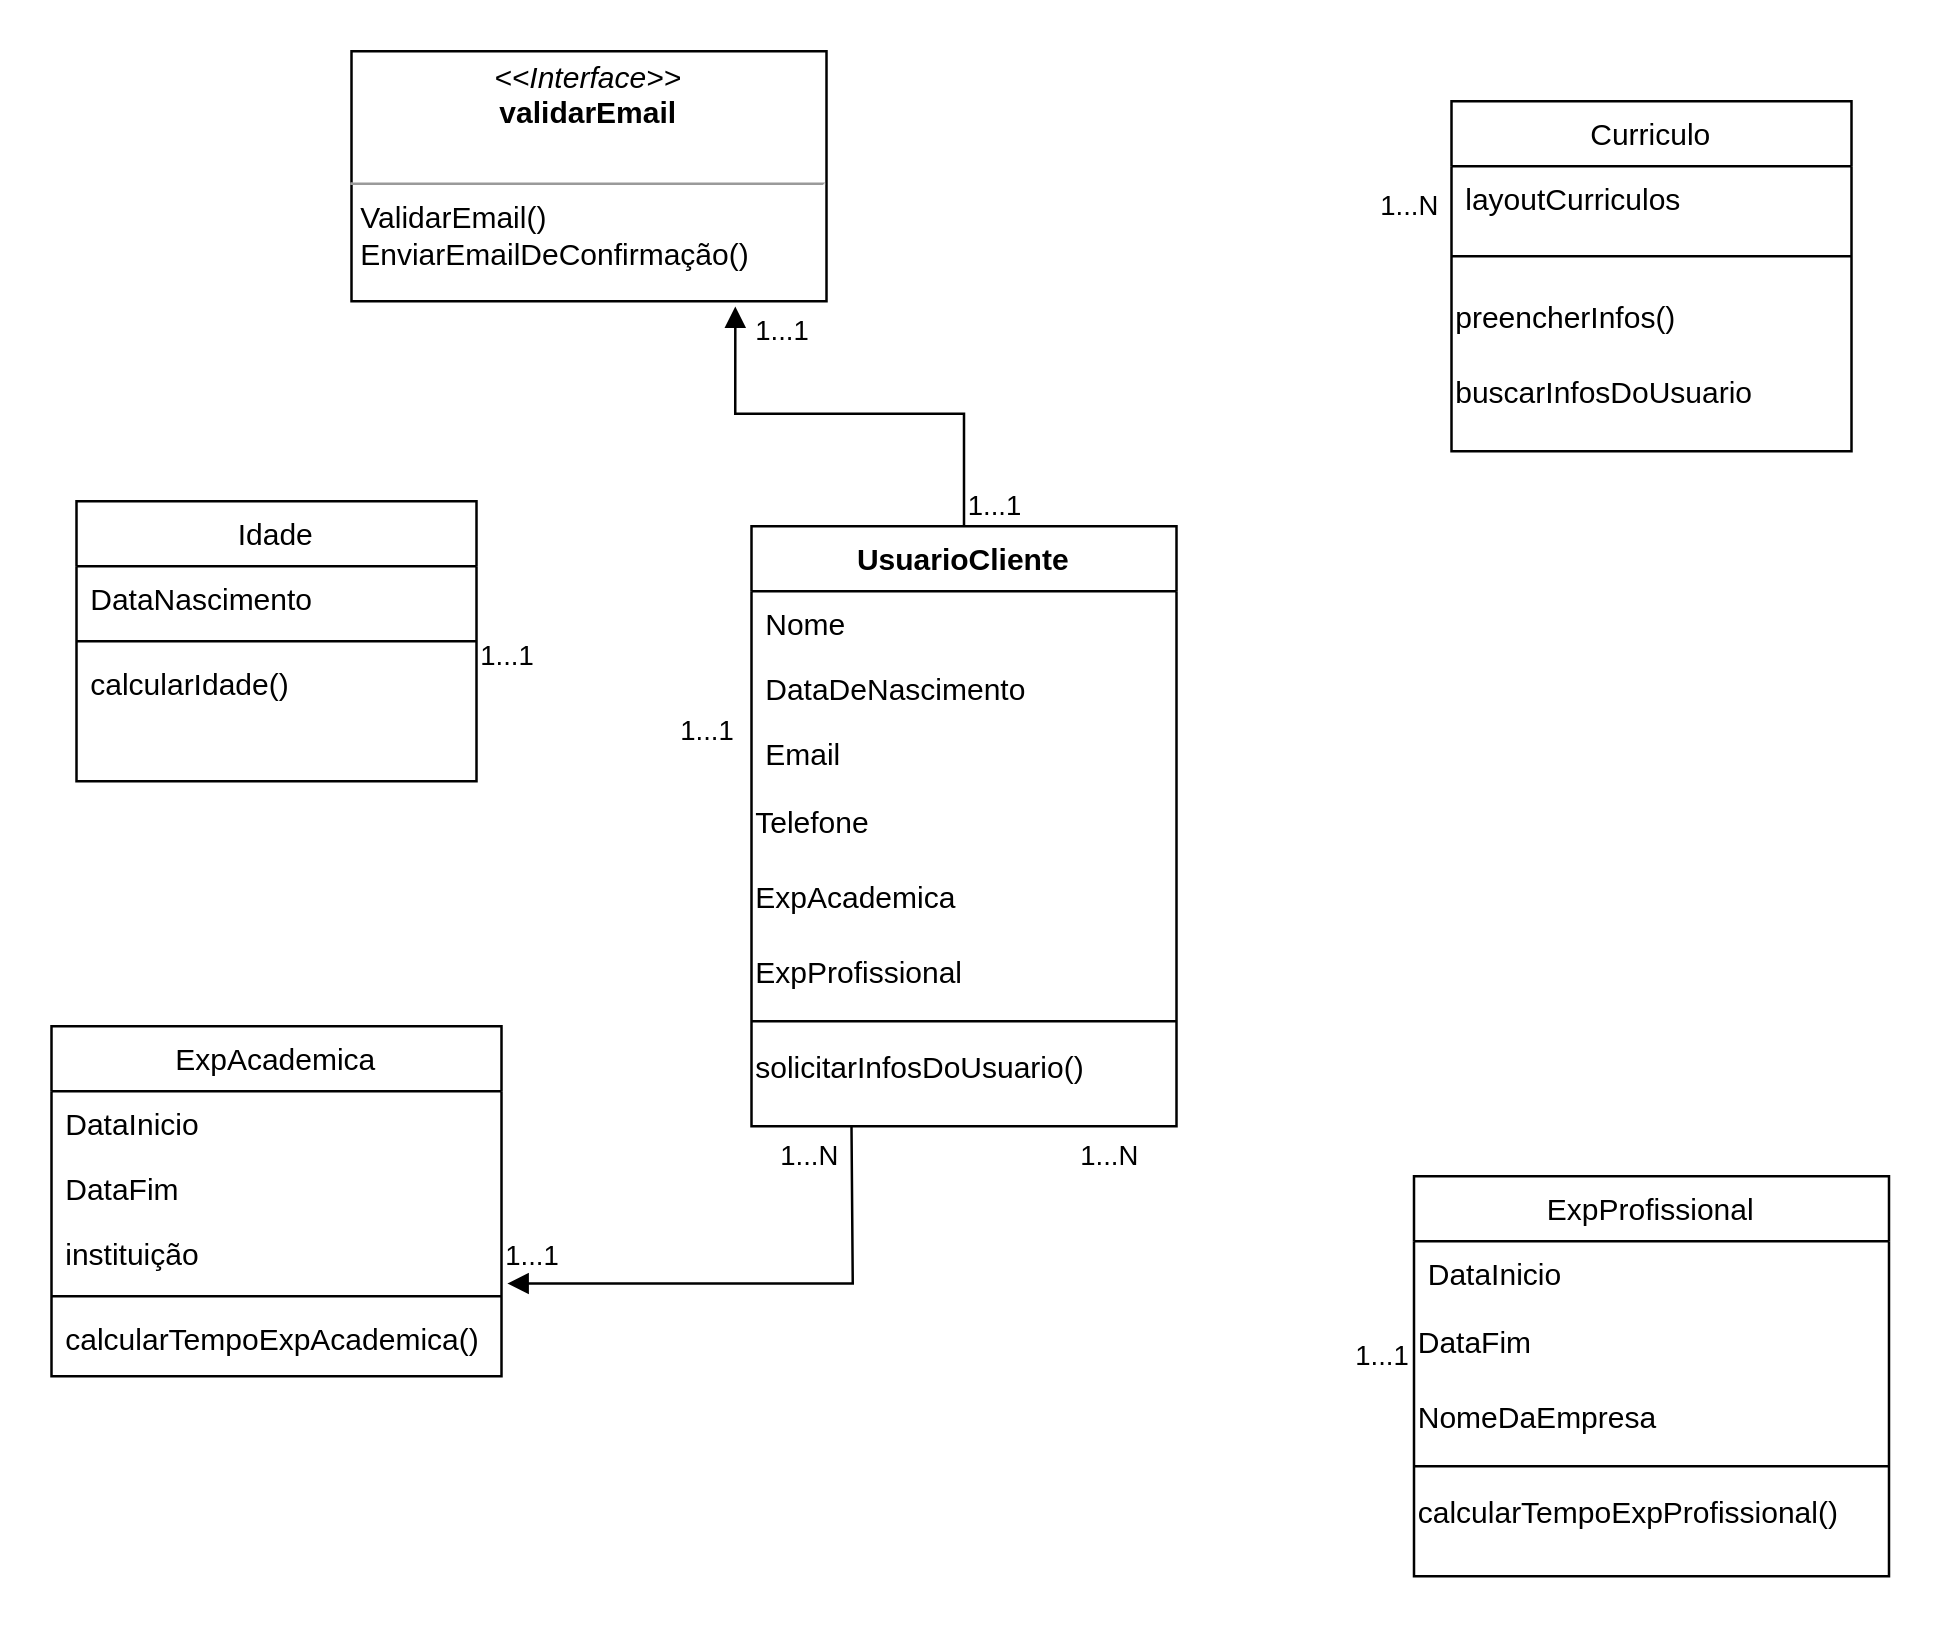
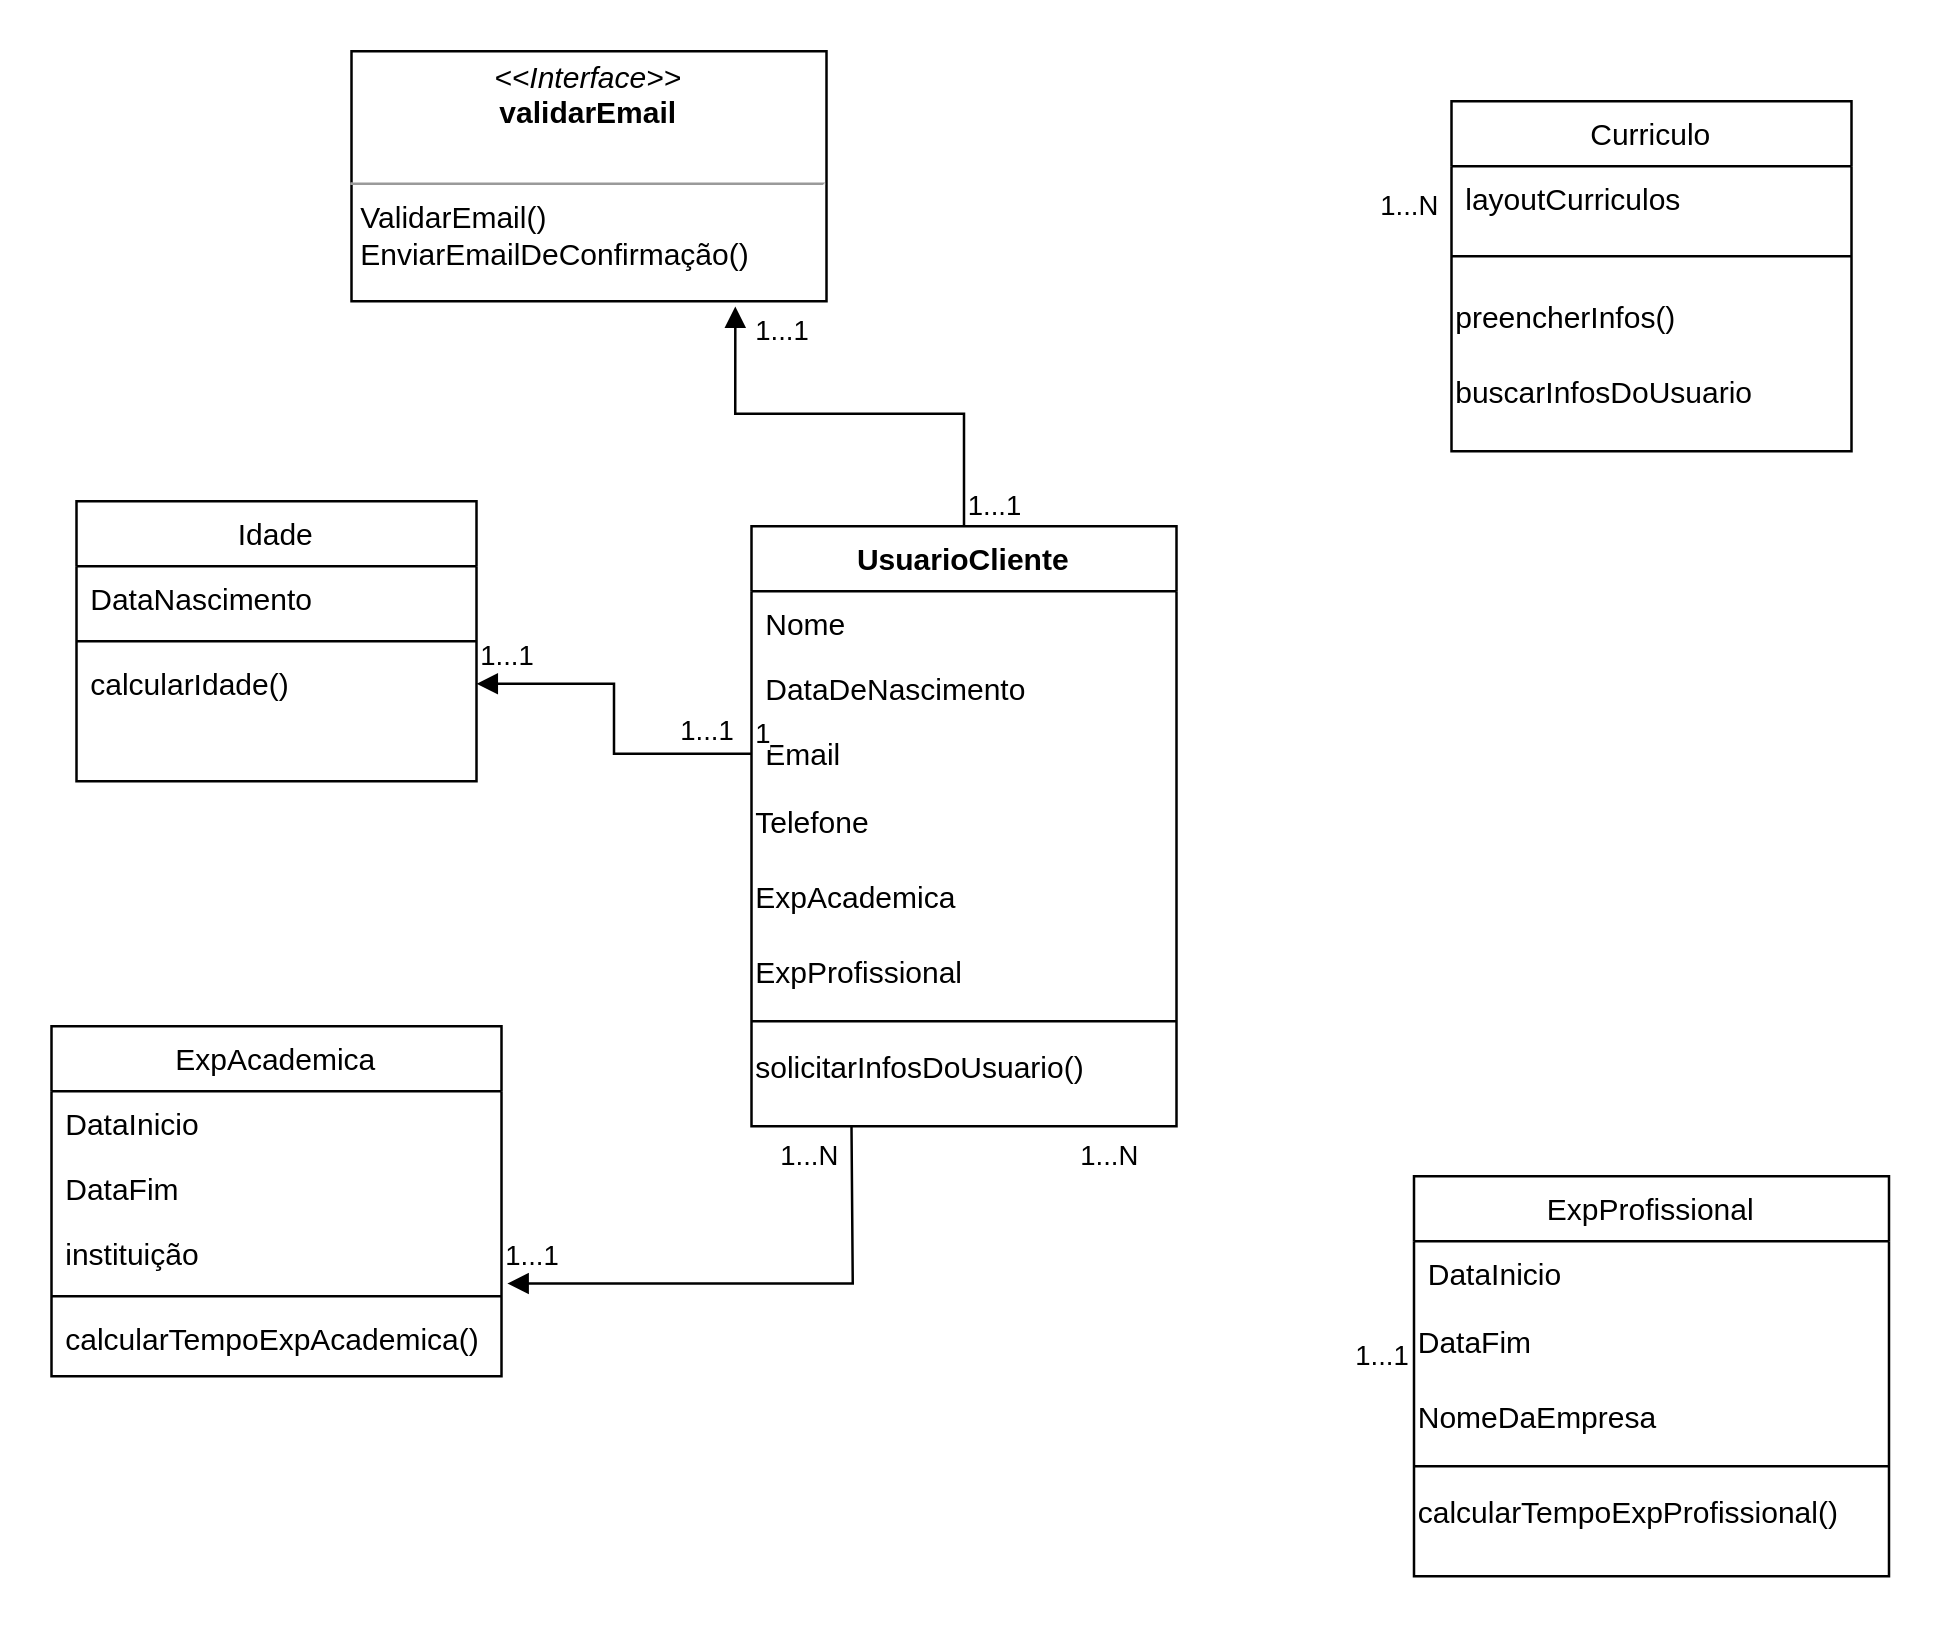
edge "Email" -> "calcularIdade()": added, label "1"
